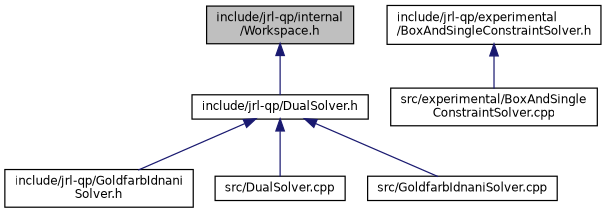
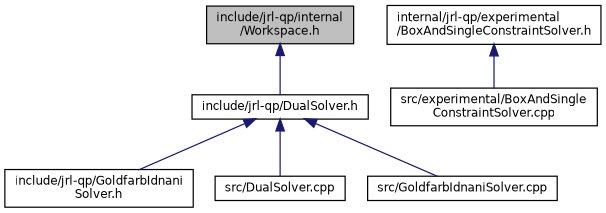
node "include/jrl-qp/experimental /BoxAndSingleConstraintSolver.h": label "include/jrl-qp/experimental /BoxAndSingleConstraintSolver.h" -> "internal/jrl-qp/experimental /BoxAndSingleConstraintSolver.h"
